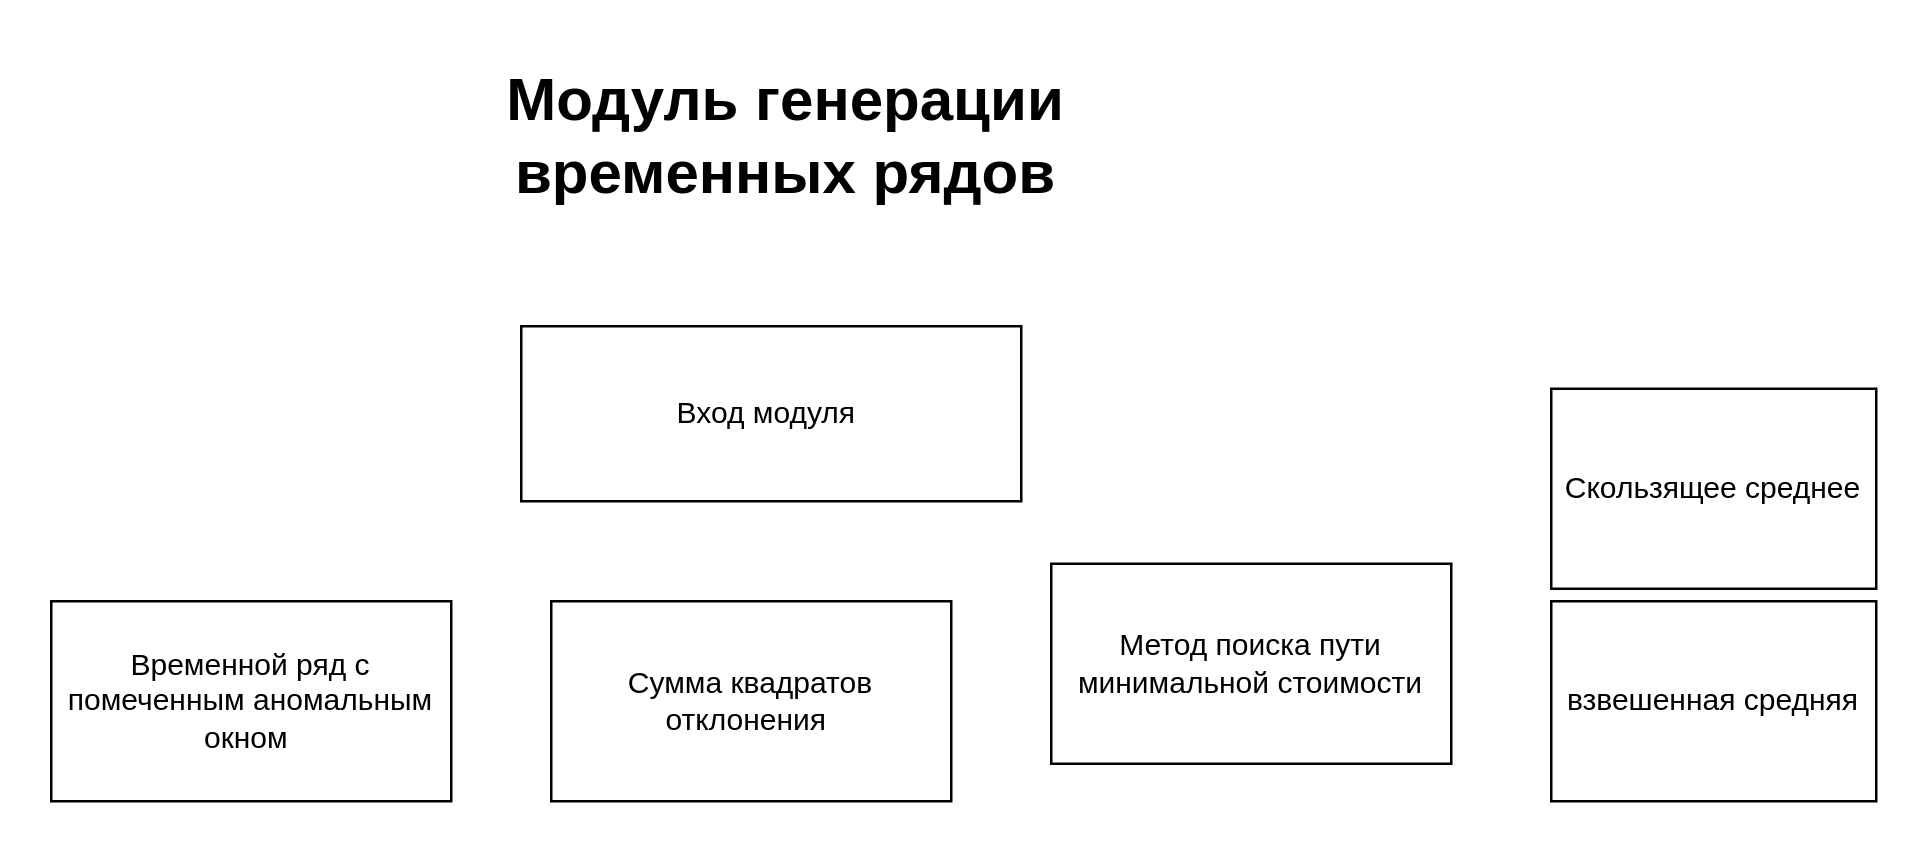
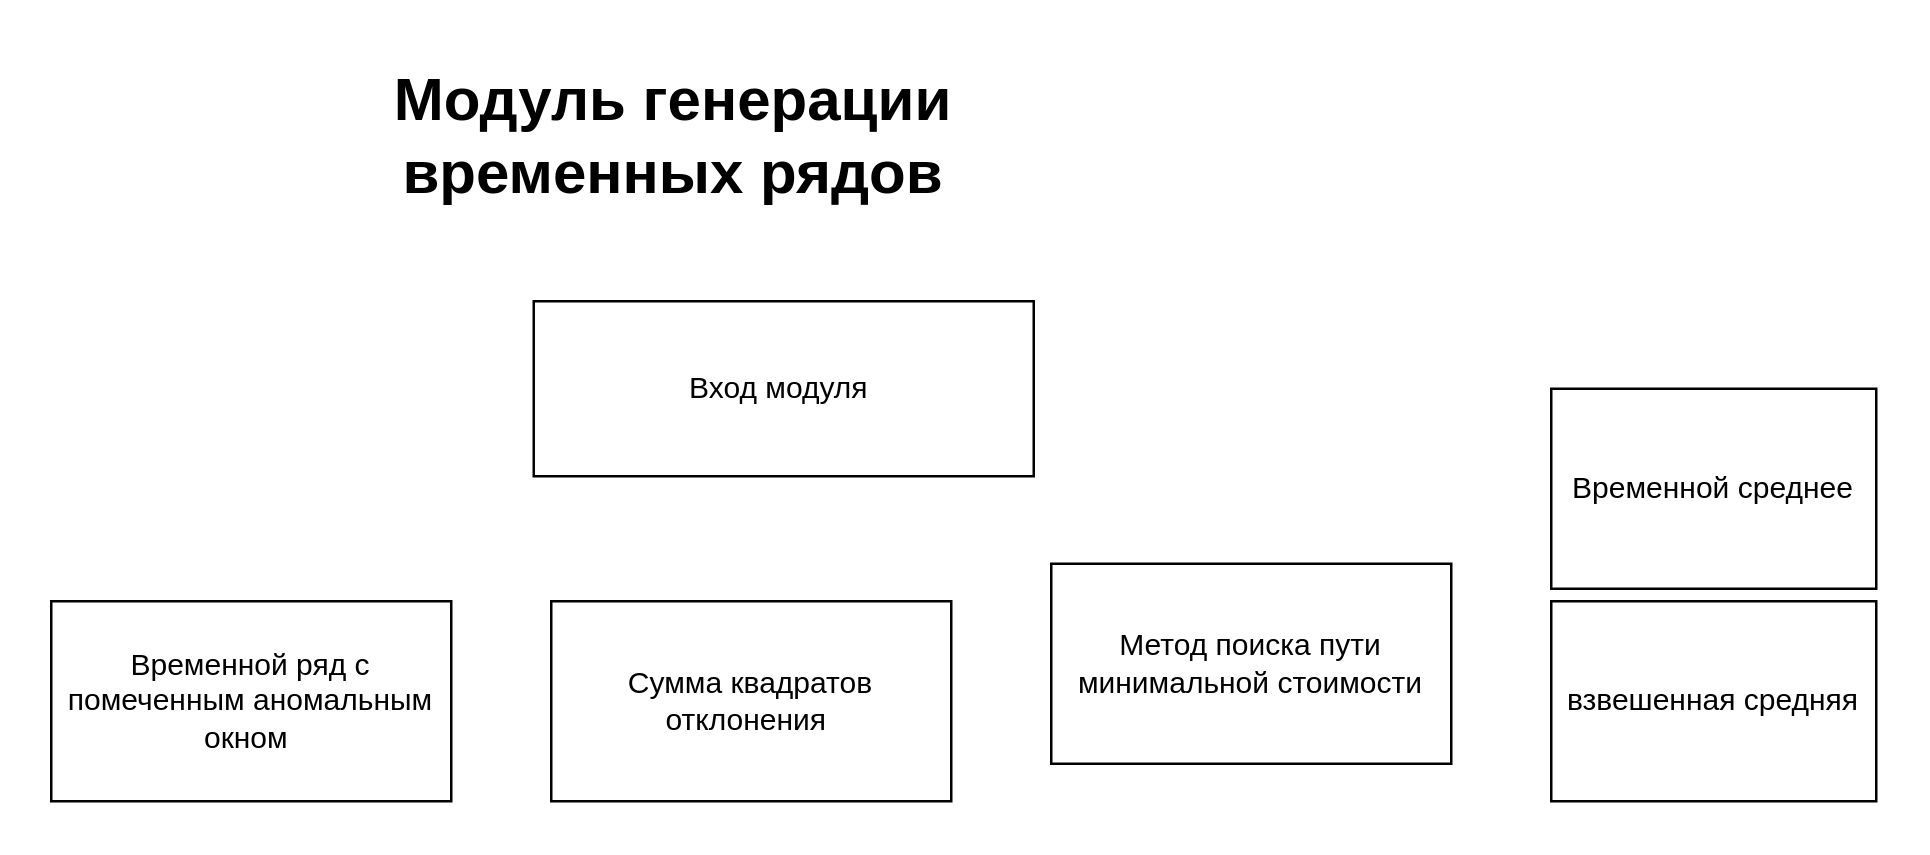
node "Модуль генерации временных рядов": moved (784, 139) -> (671, 139)
node "Вход модуля": moved (771, 414) -> (784, 389)
node "Скользящее среднее": label "Скользящее среднее" -> "Временной среднее"
